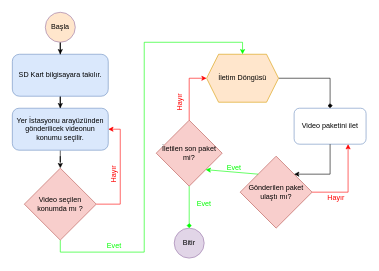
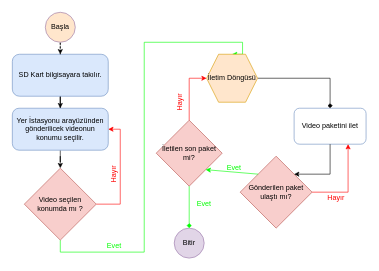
edge "Başla" -> "SD Kart bilgisayara takılır.": style solid -> dashed
node "İletim Döngüsü": size 72x48 -> 51x48
